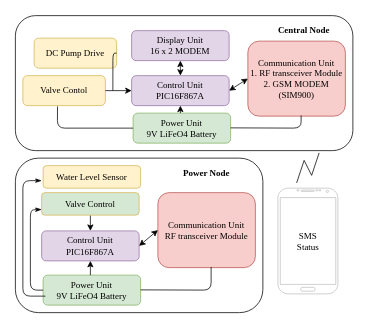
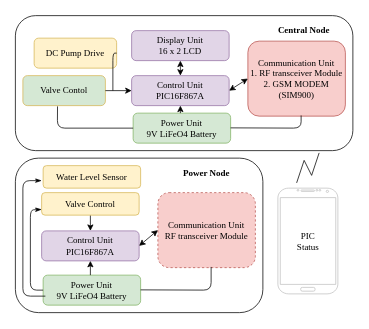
node "Display Unit 16 x 2 MODEM": label "Display Unit 16 x 2 MODEM" -> "Display Unit 16 x 2 LCD"
node "Valve Contol": fillcolor #fff2cc -> #d5e8d4
node "Valve Control": fillcolor #d5e8d4 -> #fff2cc
node "Communication Unit RF transceiver Module": style solid -> dashed
node "SMS Status": label "SMS Status" -> "PIC Status"
